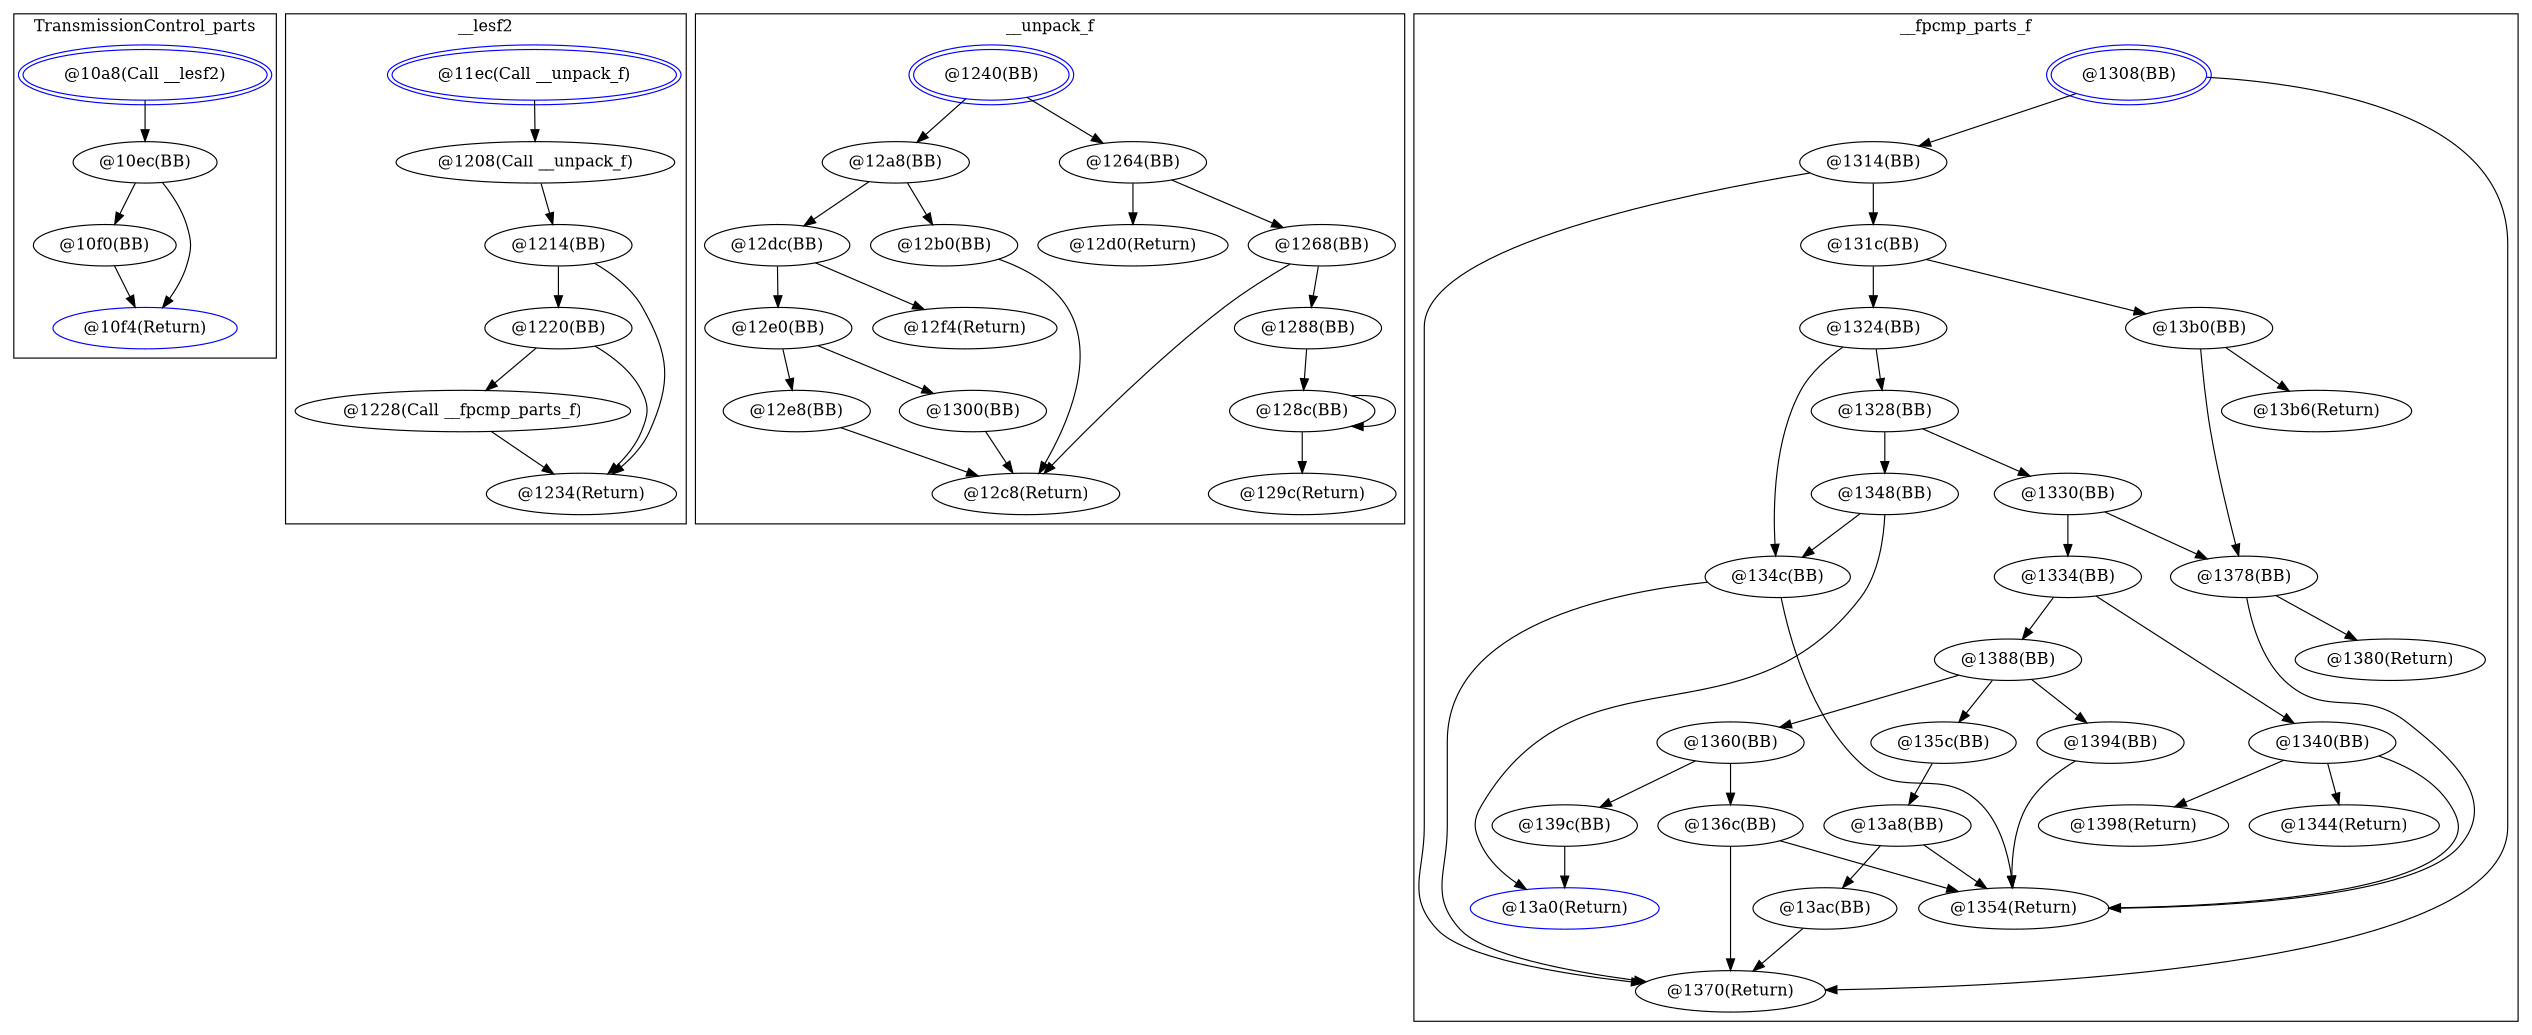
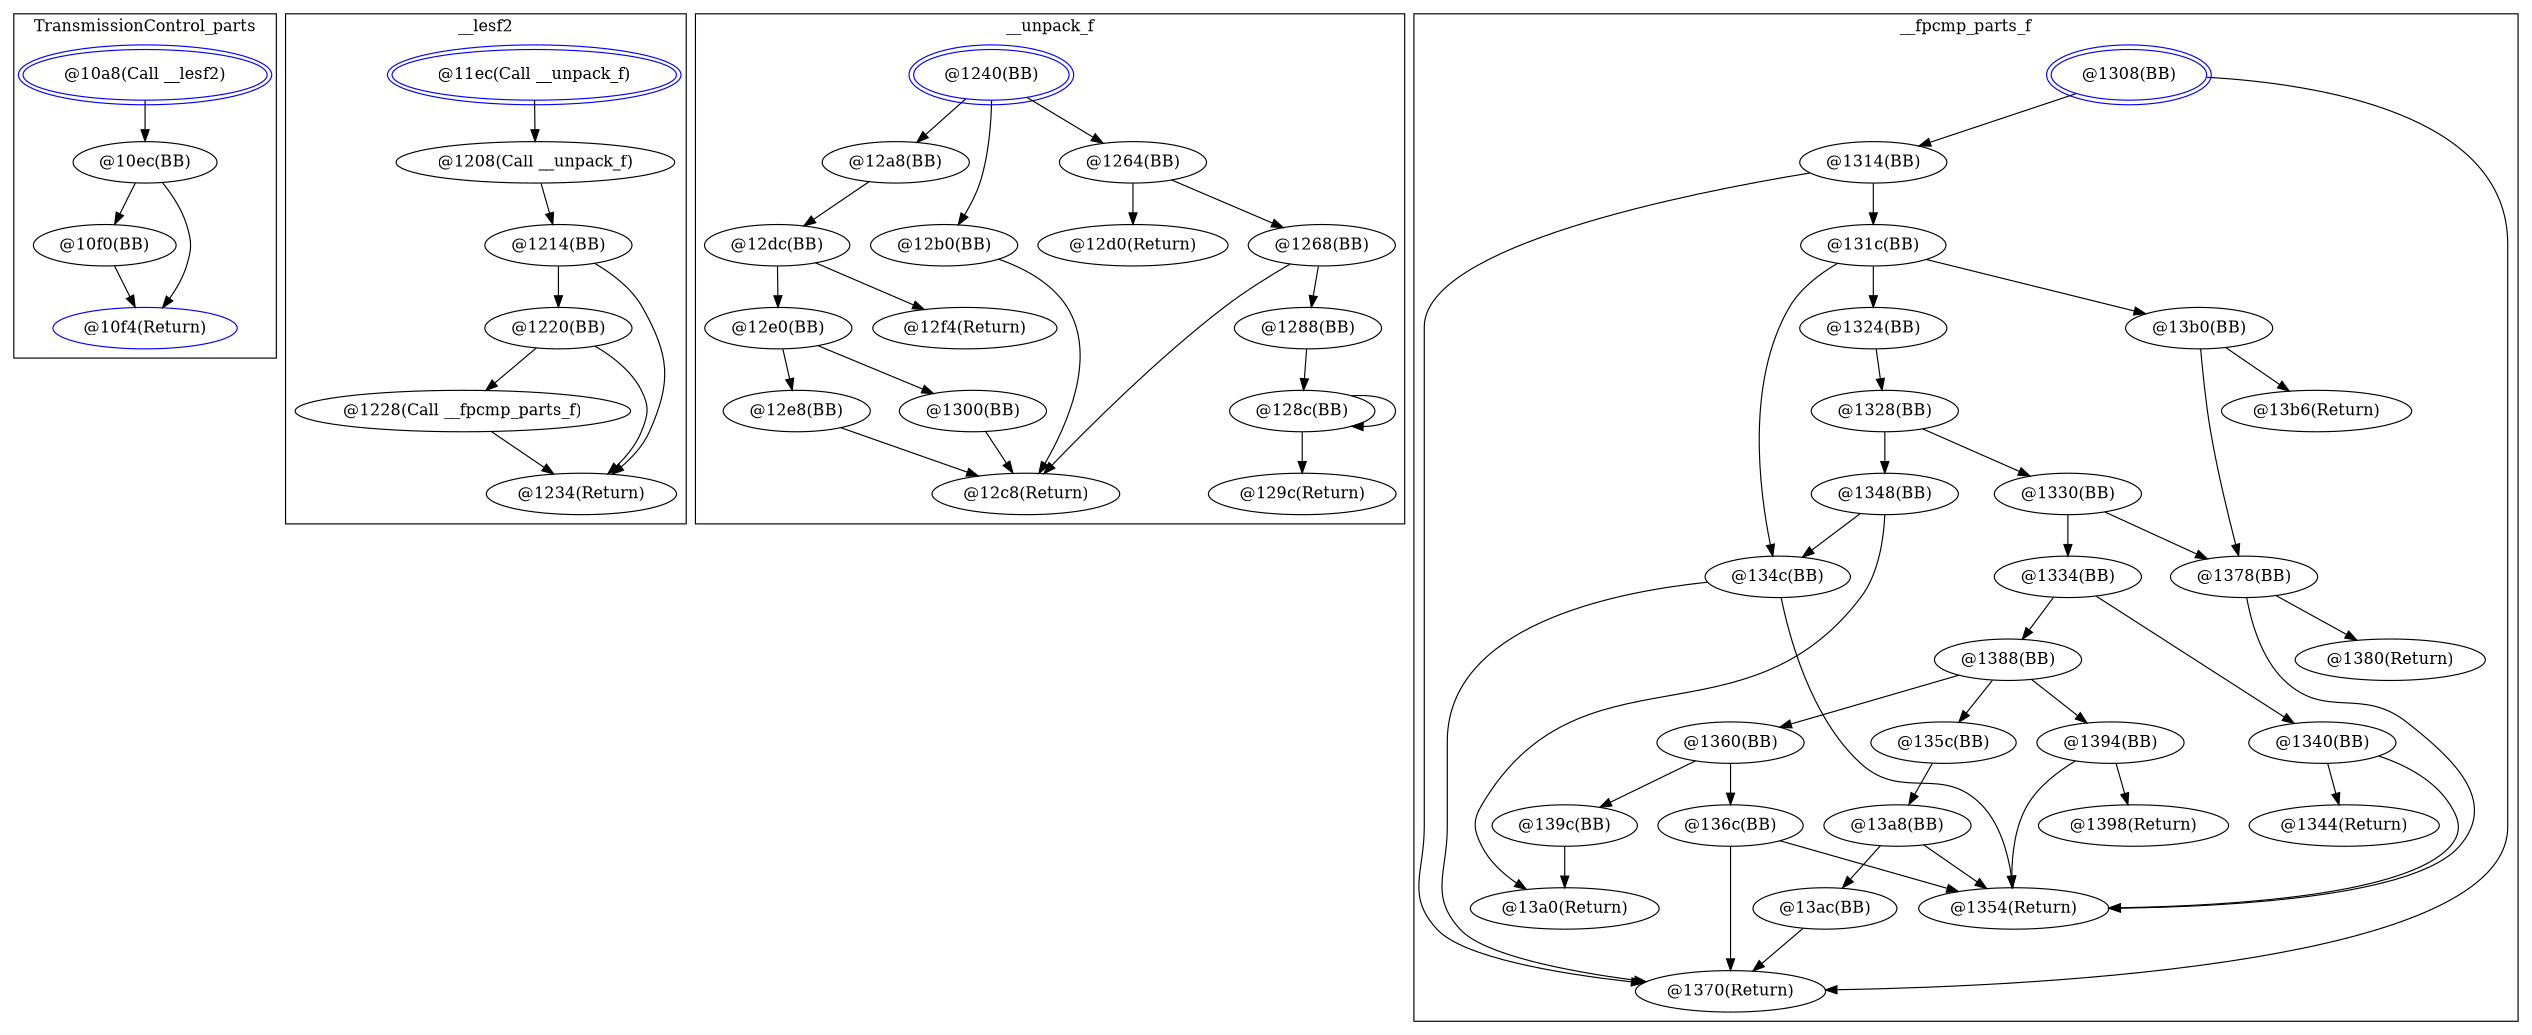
edge "@12a8(BB)" -> "@12b0(BB)": now "@1240(BB)" -> "@12b0(BB)"
edge "@1324(BB)" -> "@134c(BB)": now "@131c(BB)" -> "@134c(BB)"
edge "@1340(BB)" -> "@1398(Return)": now "@1394(BB)" -> "@1398(Return)"
node "@13a0(Return)": color blue -> black
